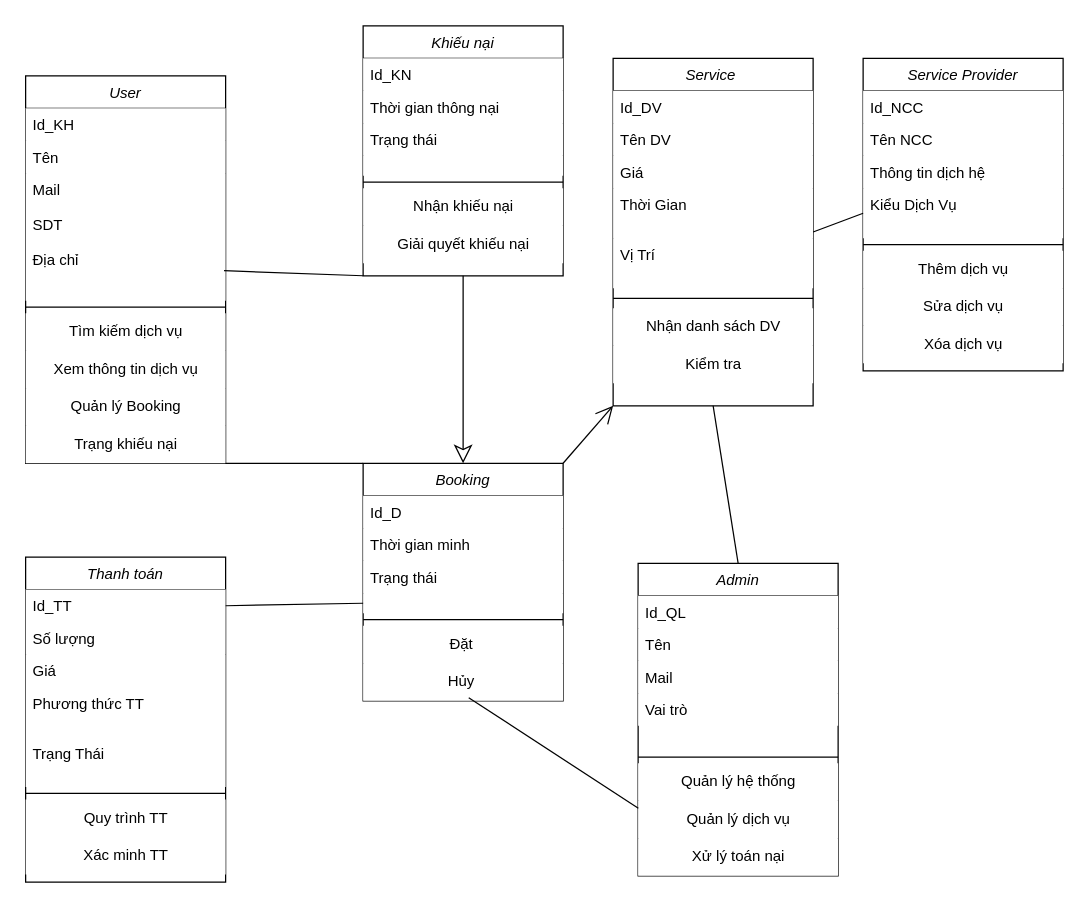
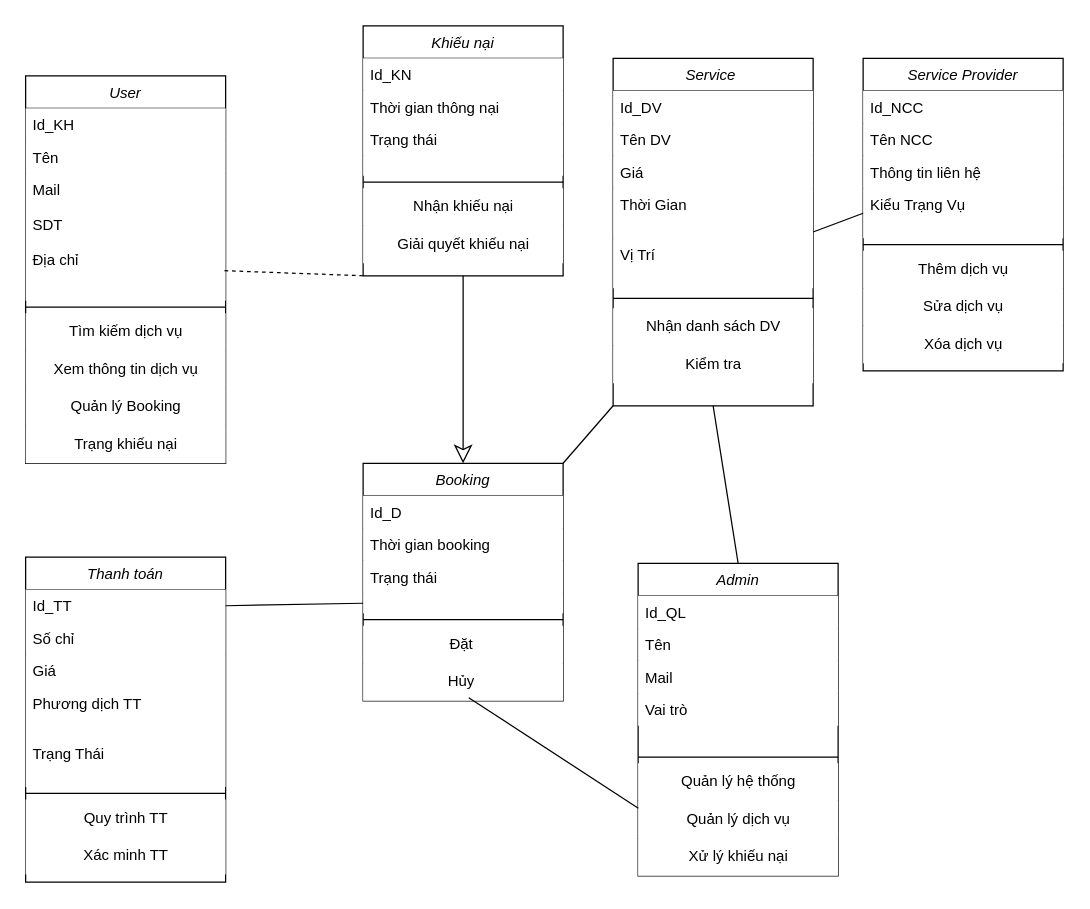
node "Thông tin dịch hệ": label "Thông tin dịch hệ" -> "Thông tin liên hệ"
node "Kiểu Dịch Vụ": label "Kiểu Dịch Vụ" -> "Kiểu Trạng Vụ"
edge "Khiếu nại" -- "Mail SDT Địa chỉ": style solid -> dashed
edge "Booking" -> "Service": arrowhead open -> none
edge "User" -- "Booking": removed
node "Thời gian minh": label "Thời gian minh" -> "Thời gian booking"
node "Số lượng": label "Số lượng" -> "Số chỉ"
node "Phương thức TT": label "Phương thức TT" -> "Phương dịch TT"
node "Xử lý toán nại": label "Xử lý toán nại" -> "Xử lý khiếu nại"
